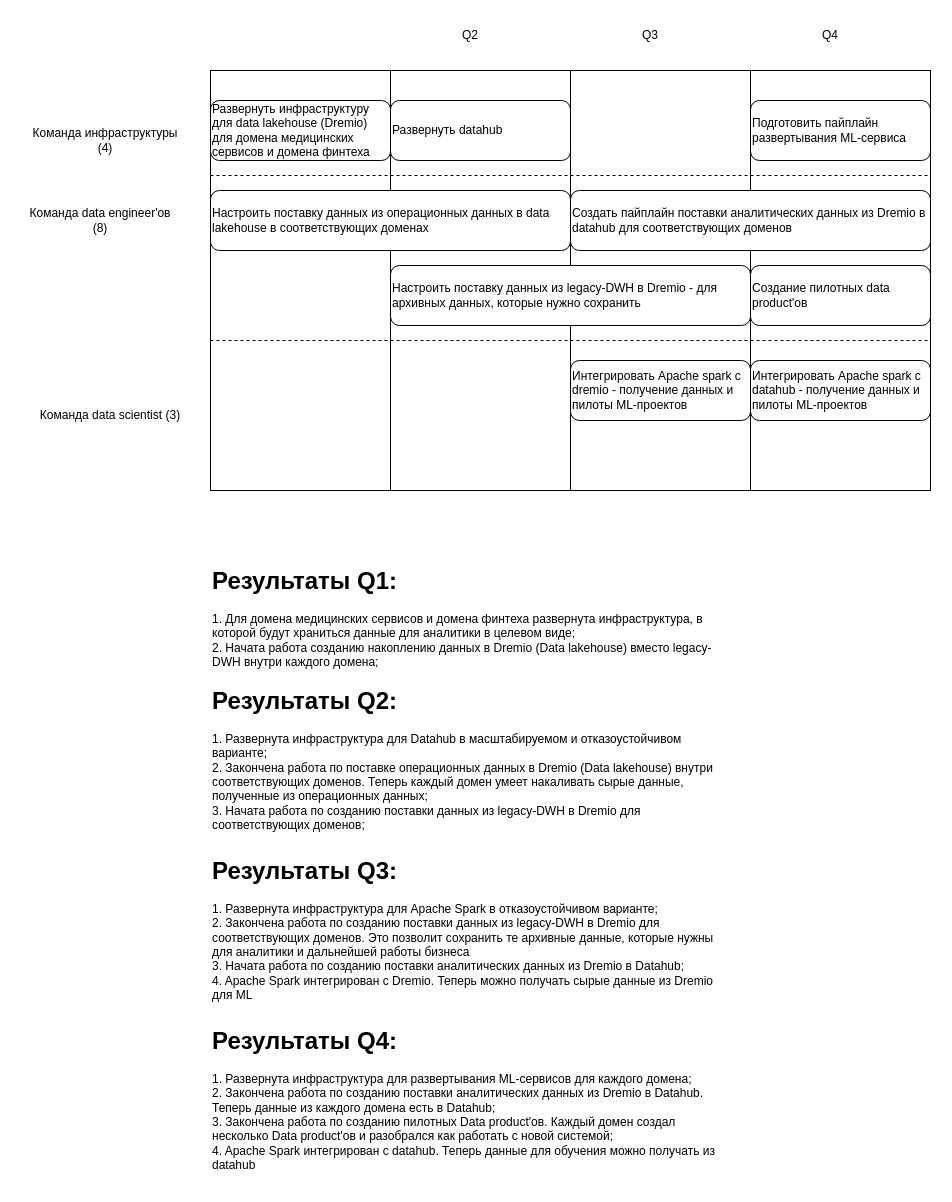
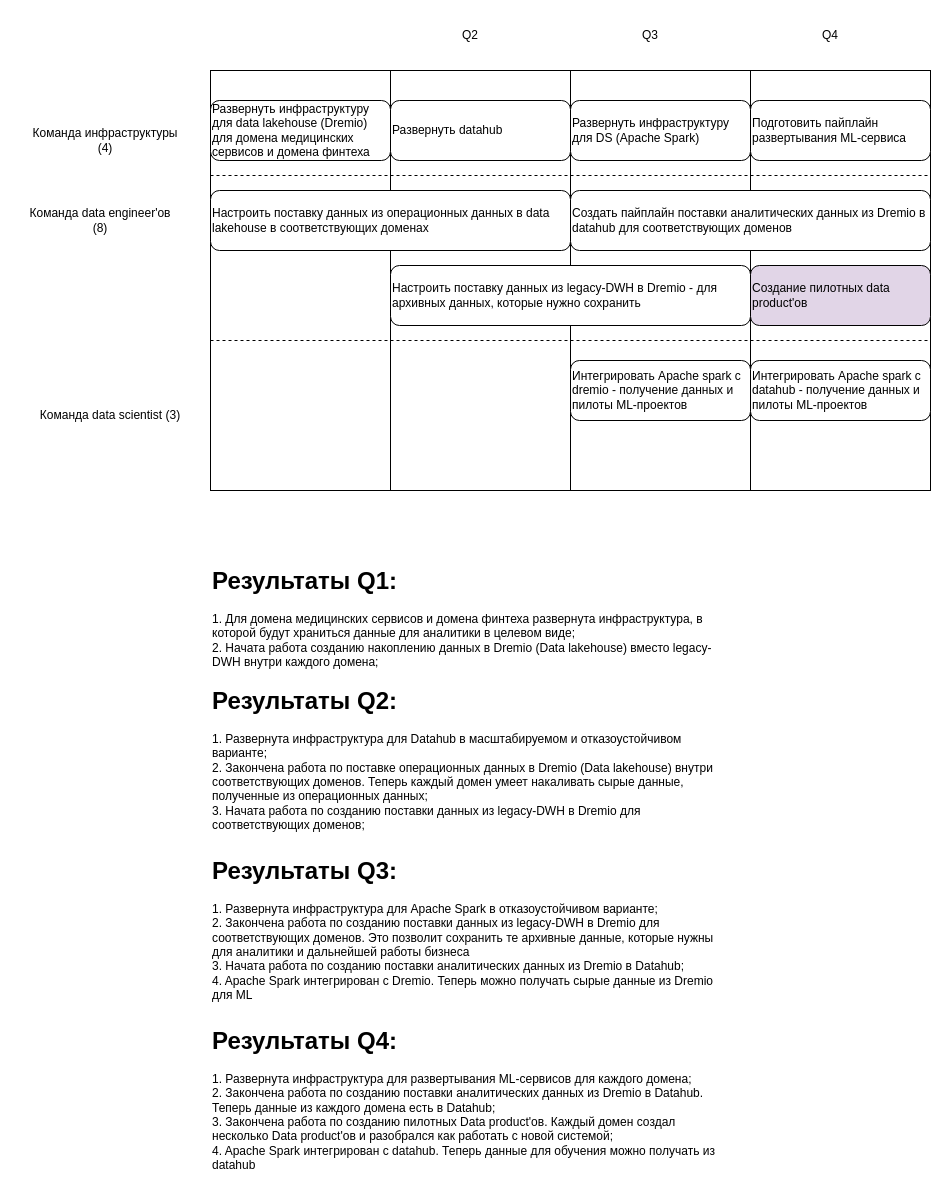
node "Развернуть инфраструктуру для DS (Apache Spark)": added
node "Создание пилотных data product'ов": fillcolor #ffffff -> #e1d5e7
